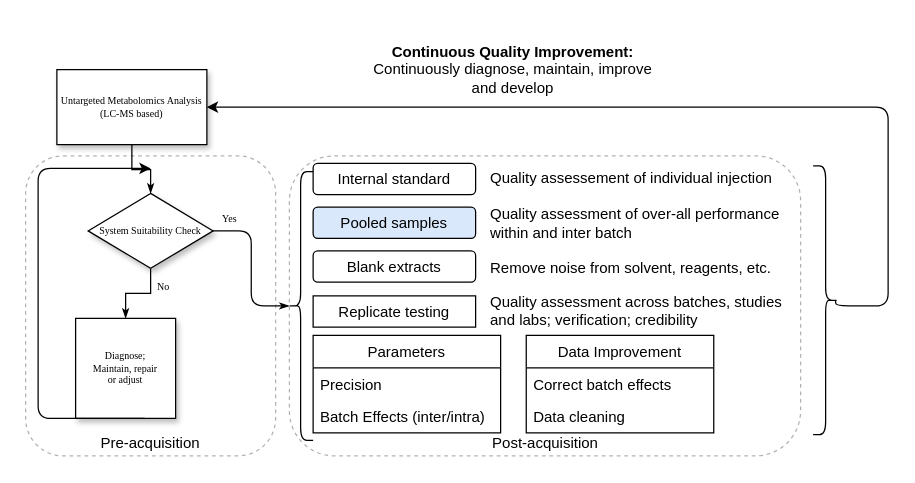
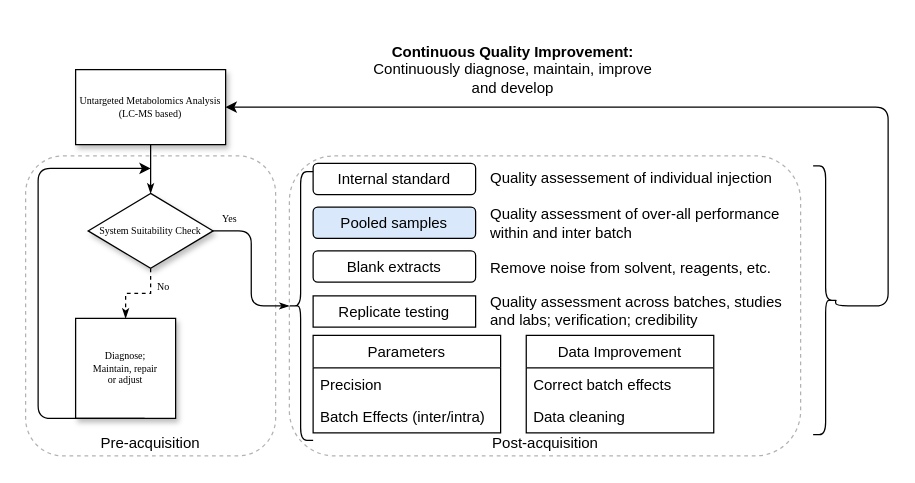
node "Untargeted Metabolomics Analysis (LC-MS based)": moved (132, 107) -> (151, 107)
edge "System Suitability Check" -> "Diagnose; Maintain, repair or adjust": style solid -> dashed
